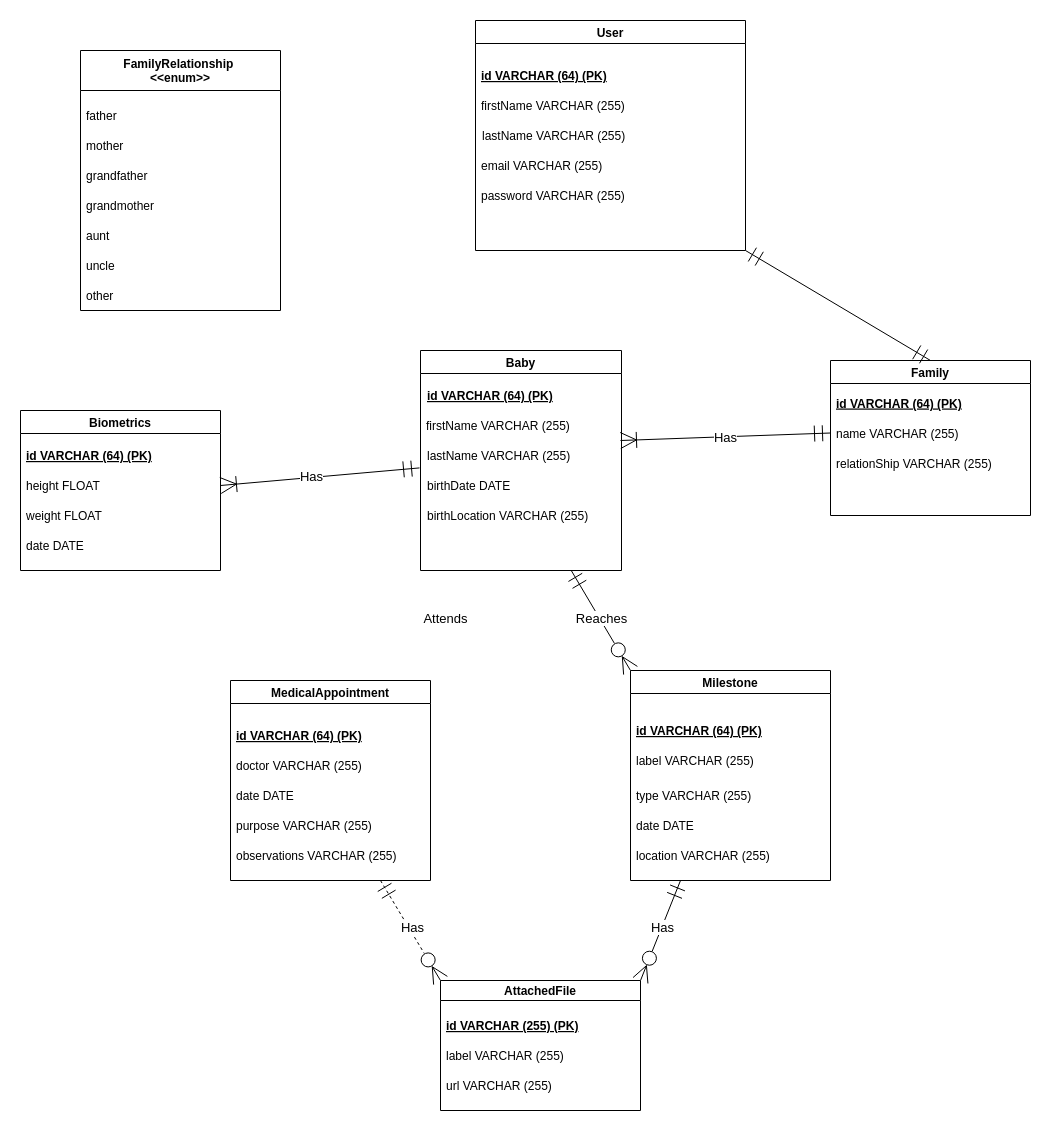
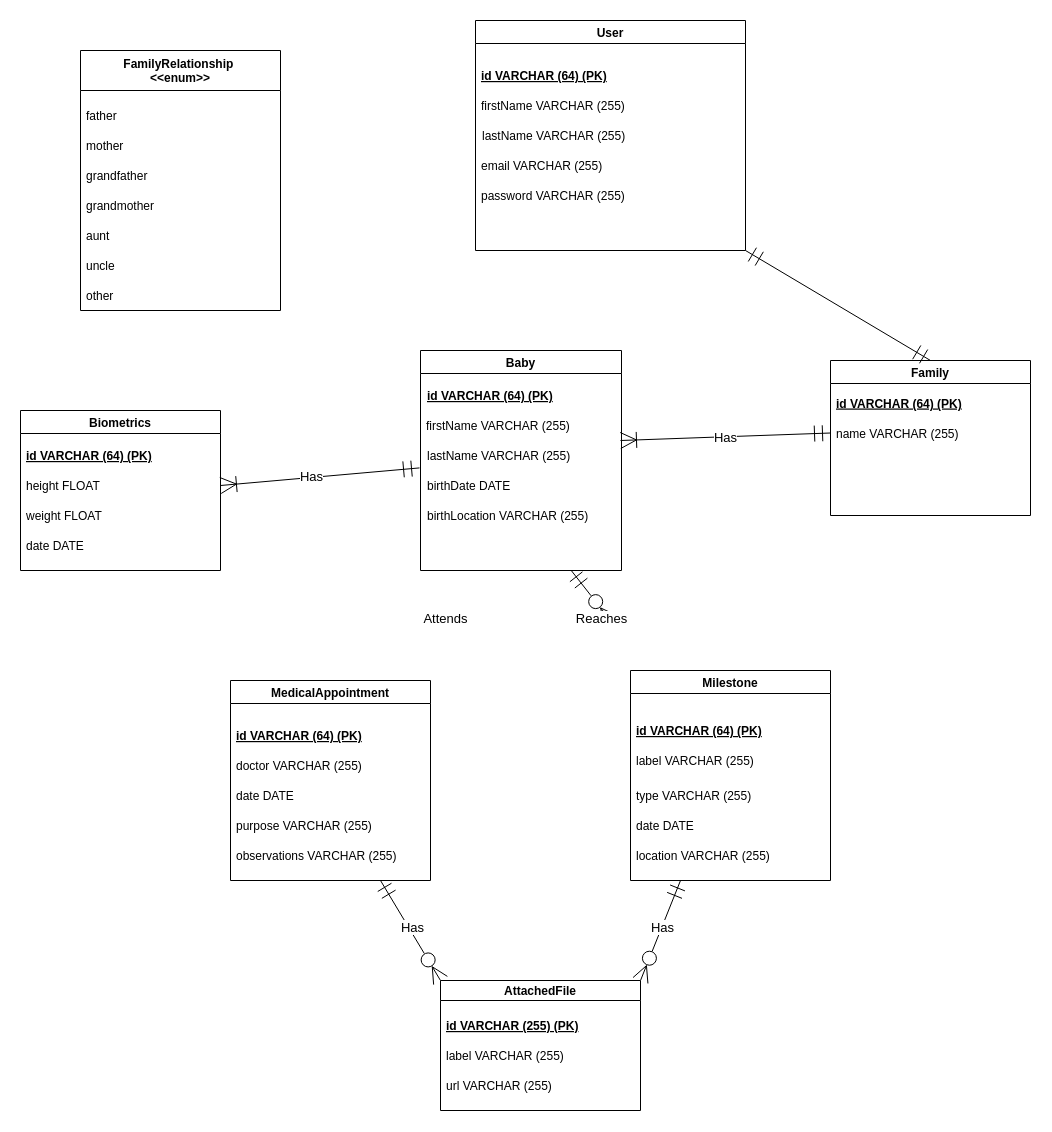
node "relationShip VARCHAR (255)": removed
edge "Baby" -- "Milestone": now "Baby" -- "Reaches"
edge "MedicalAppointment" -- "AttachedFile": style dashed -> solid
